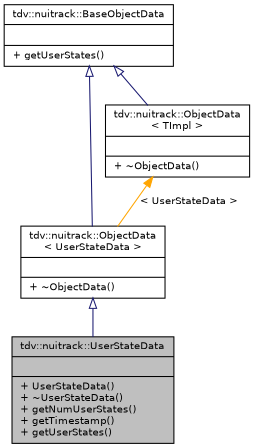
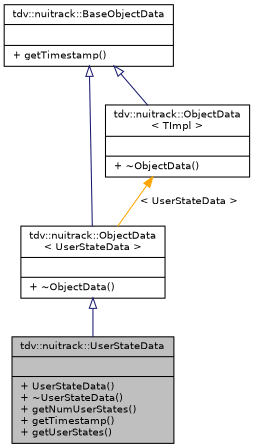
node "tdv::nuitrack::BaseObjectData": text "+ getUserStates()" -> "+ getTimestamp()"
